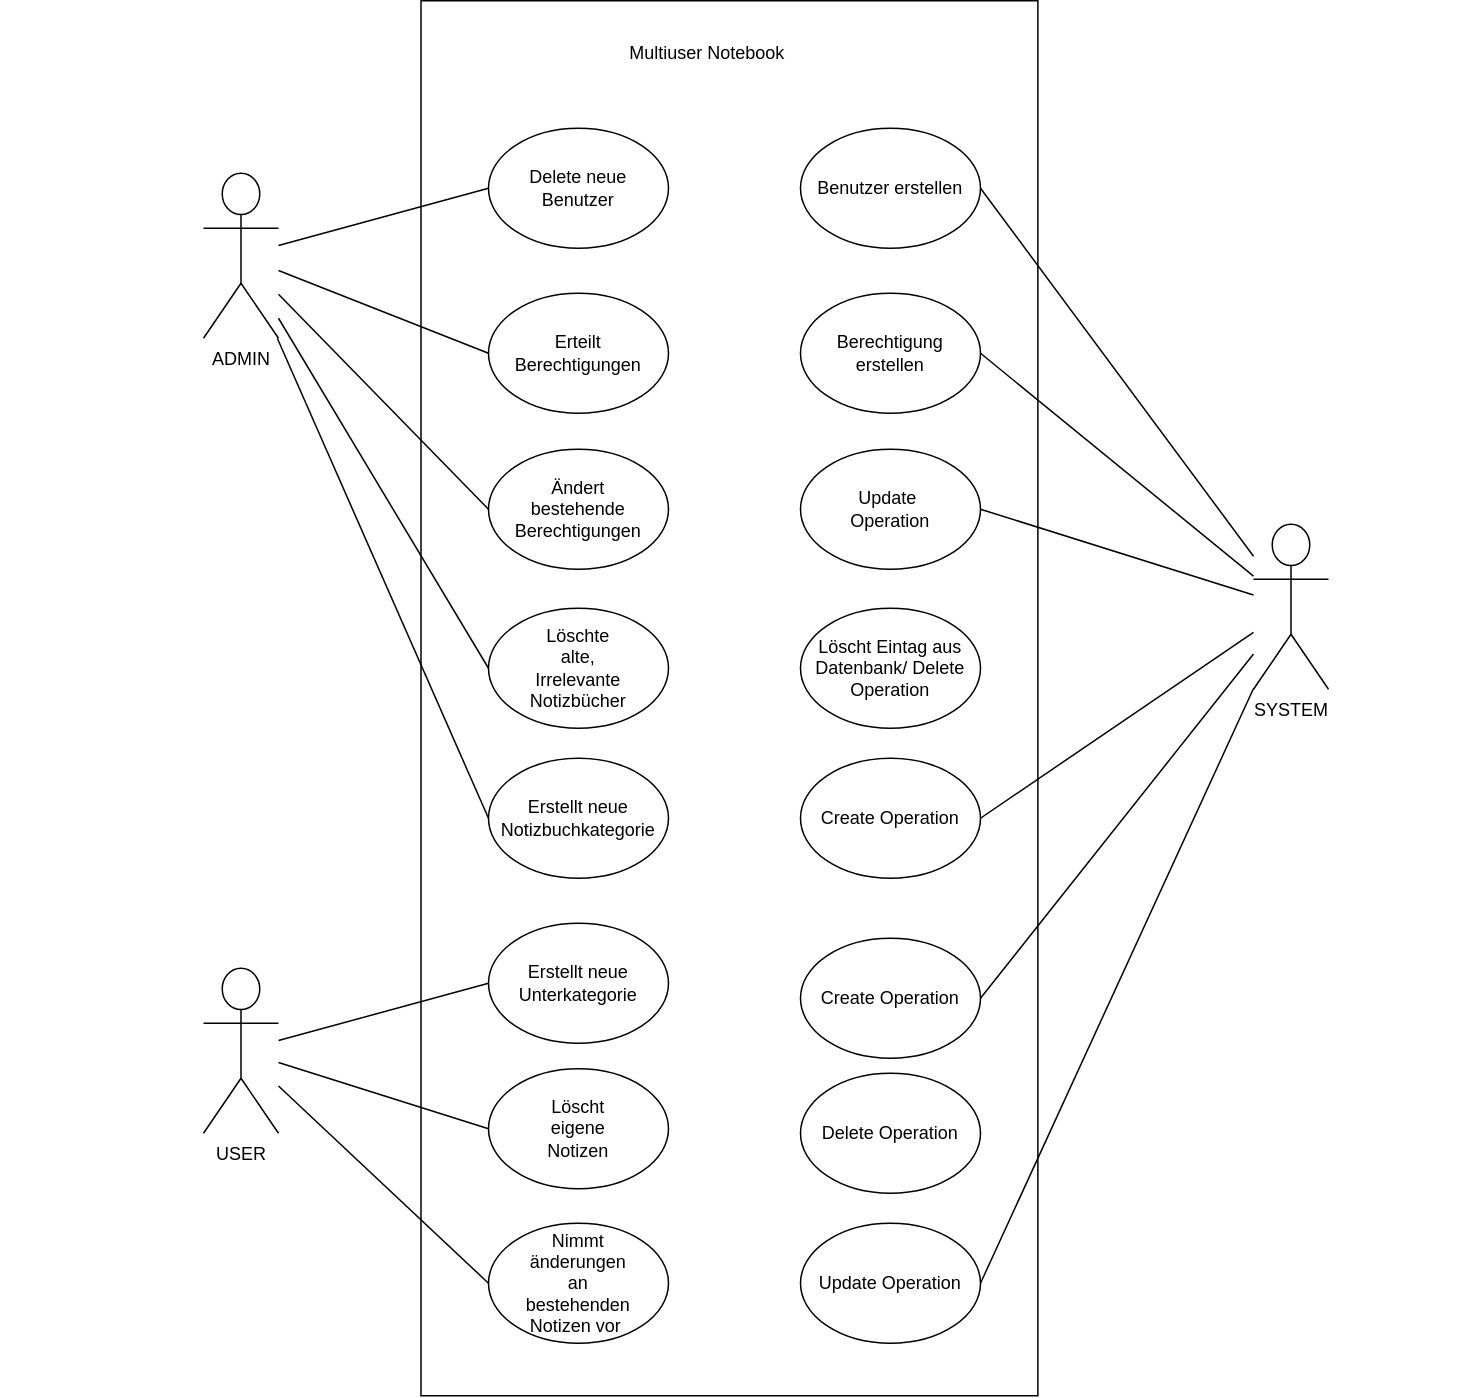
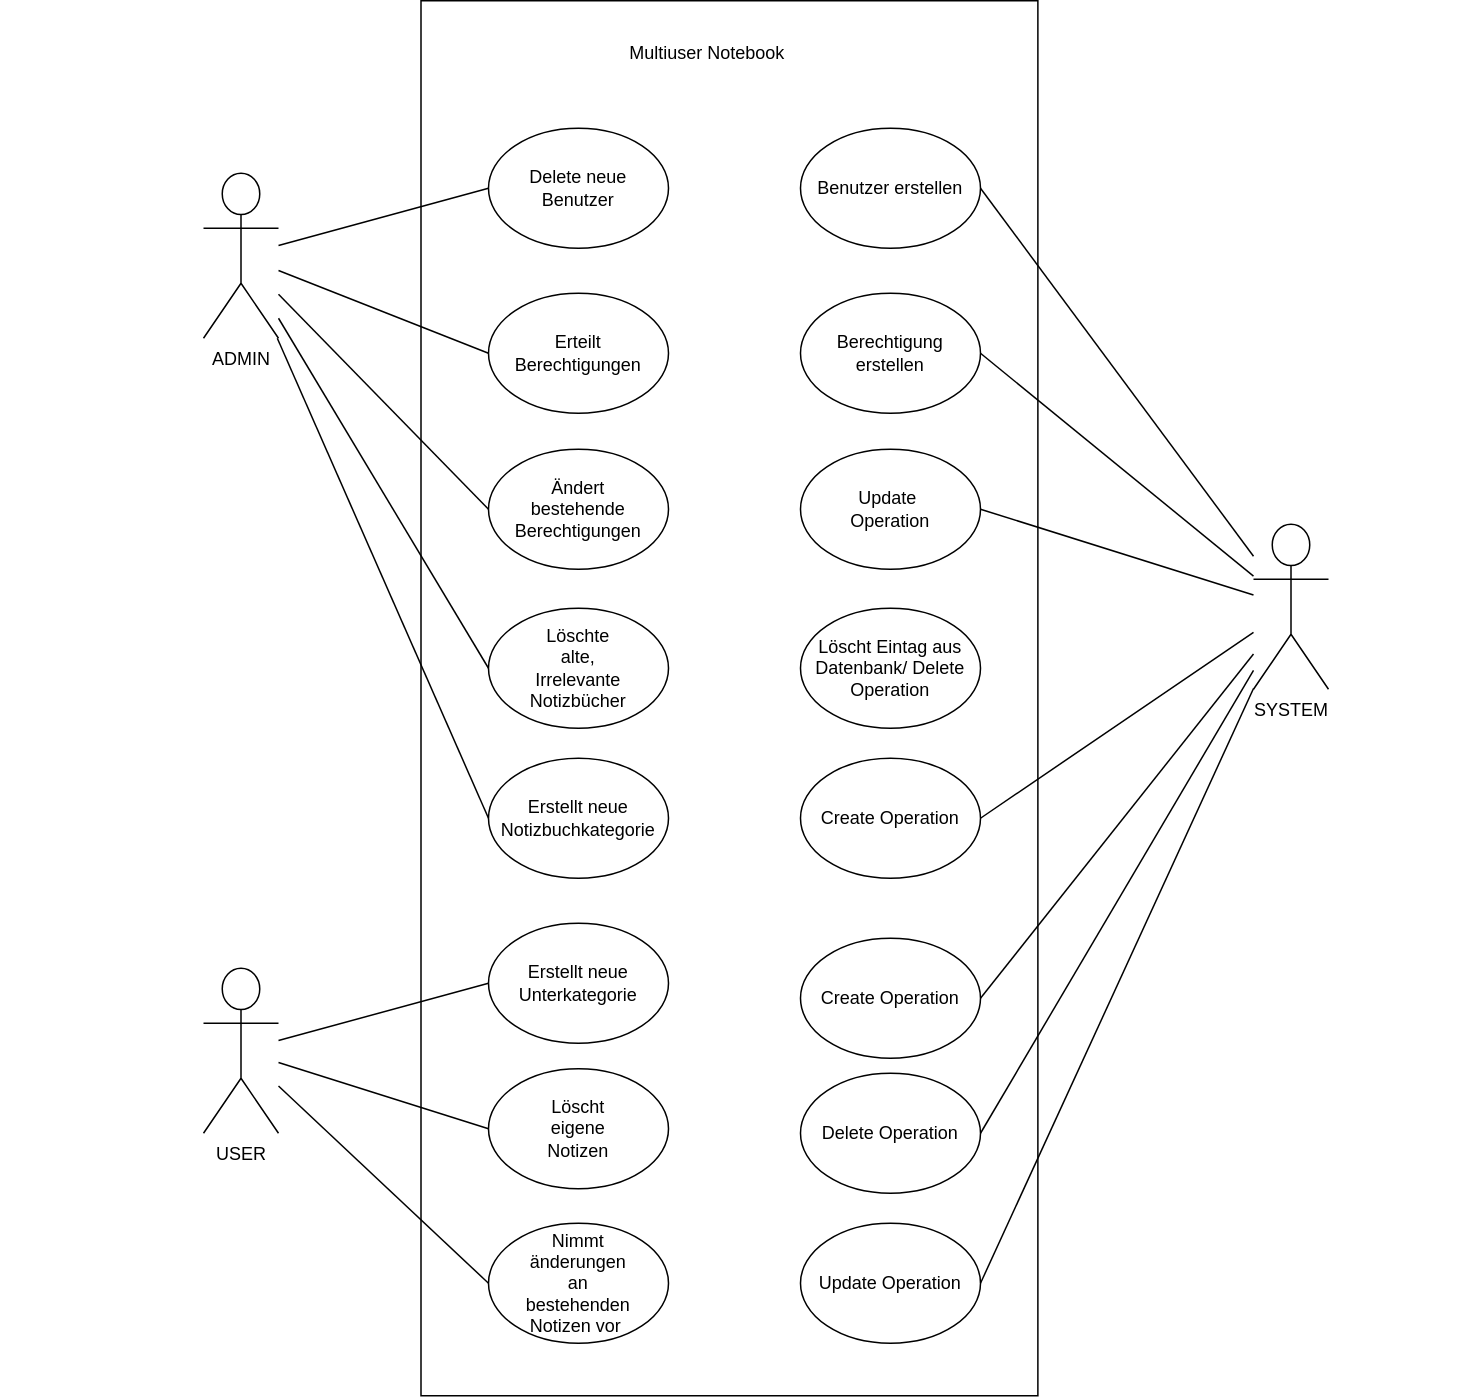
edge "SYSTEM" -- "Delete Operation": added
